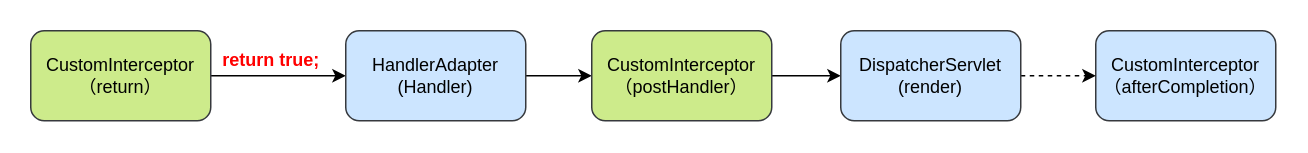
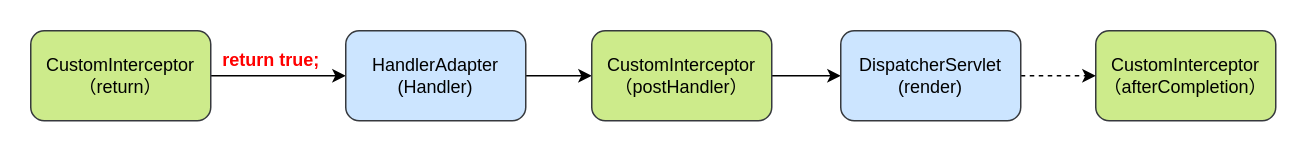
node "CustomInterceptor （afterCompletion）": fillcolor #cce5ff -> #cdeb8b
